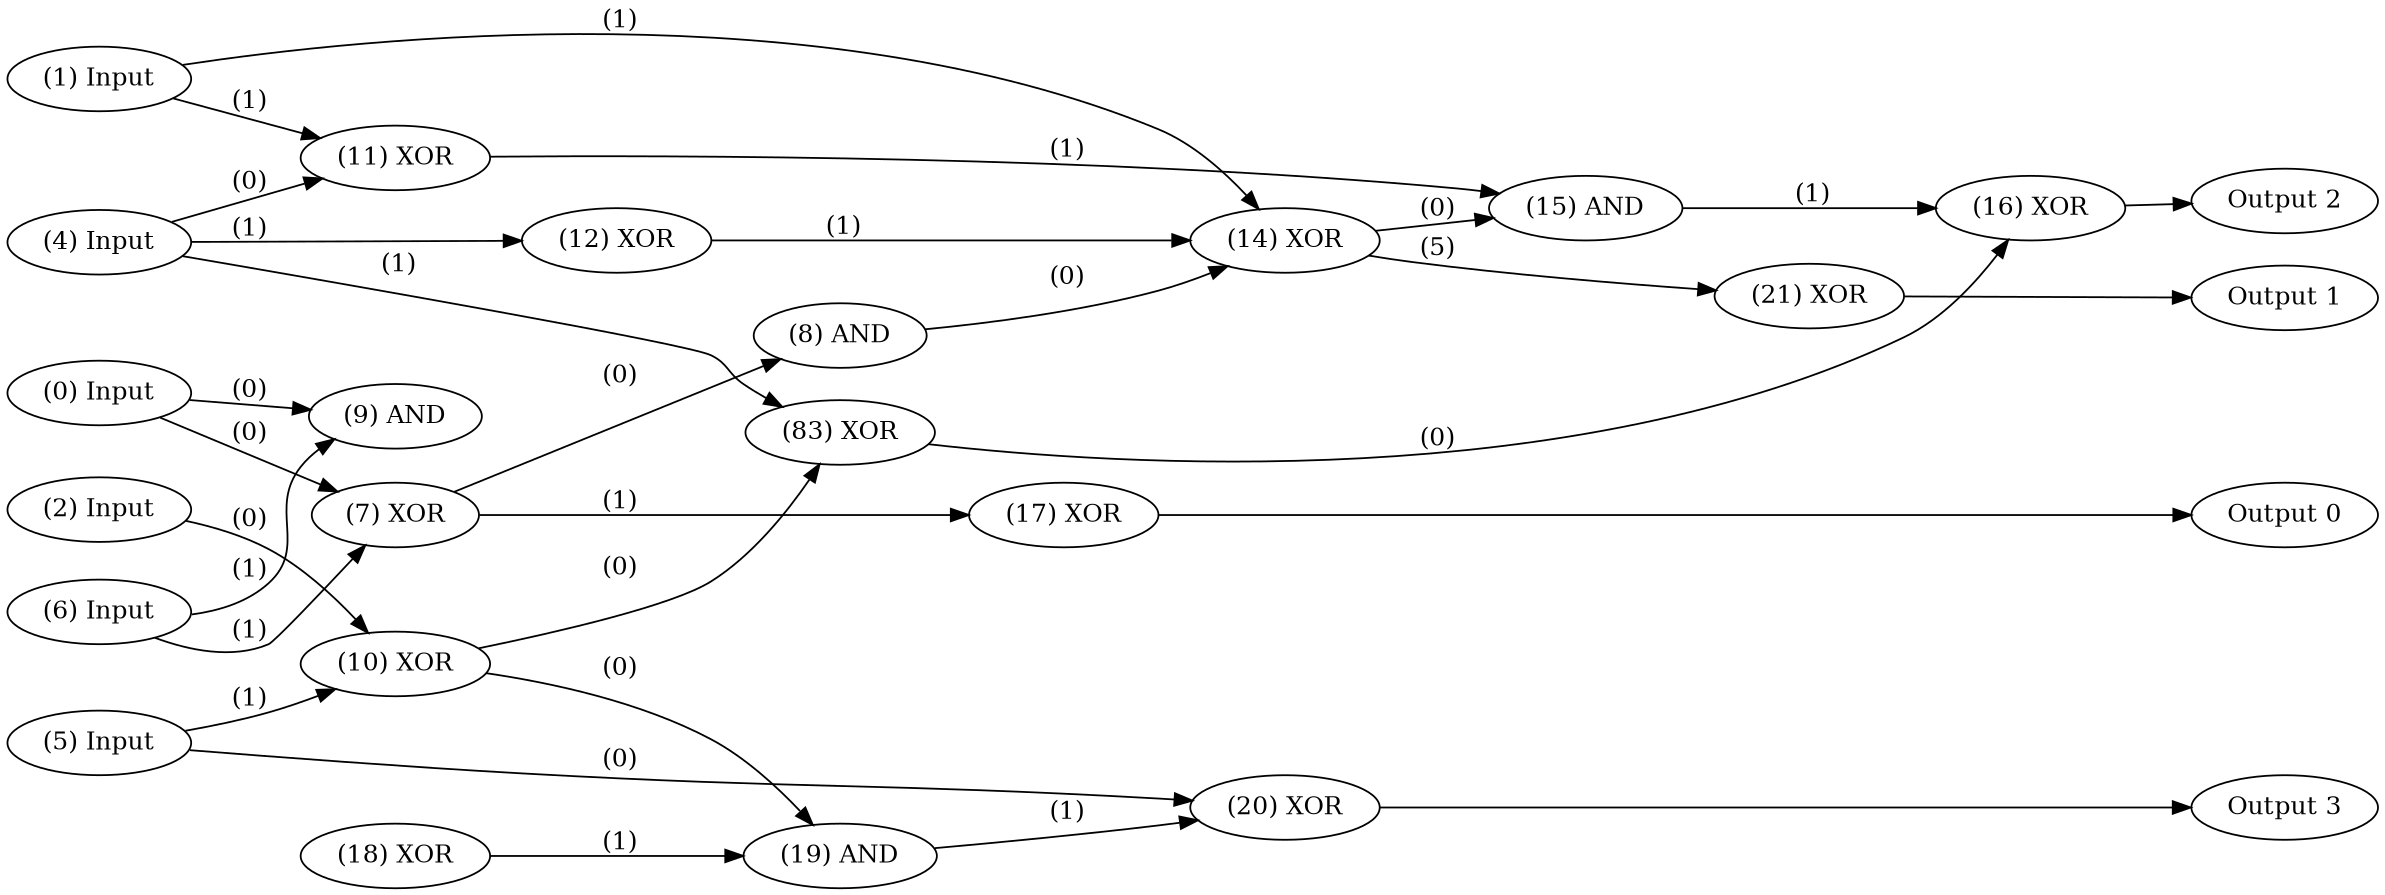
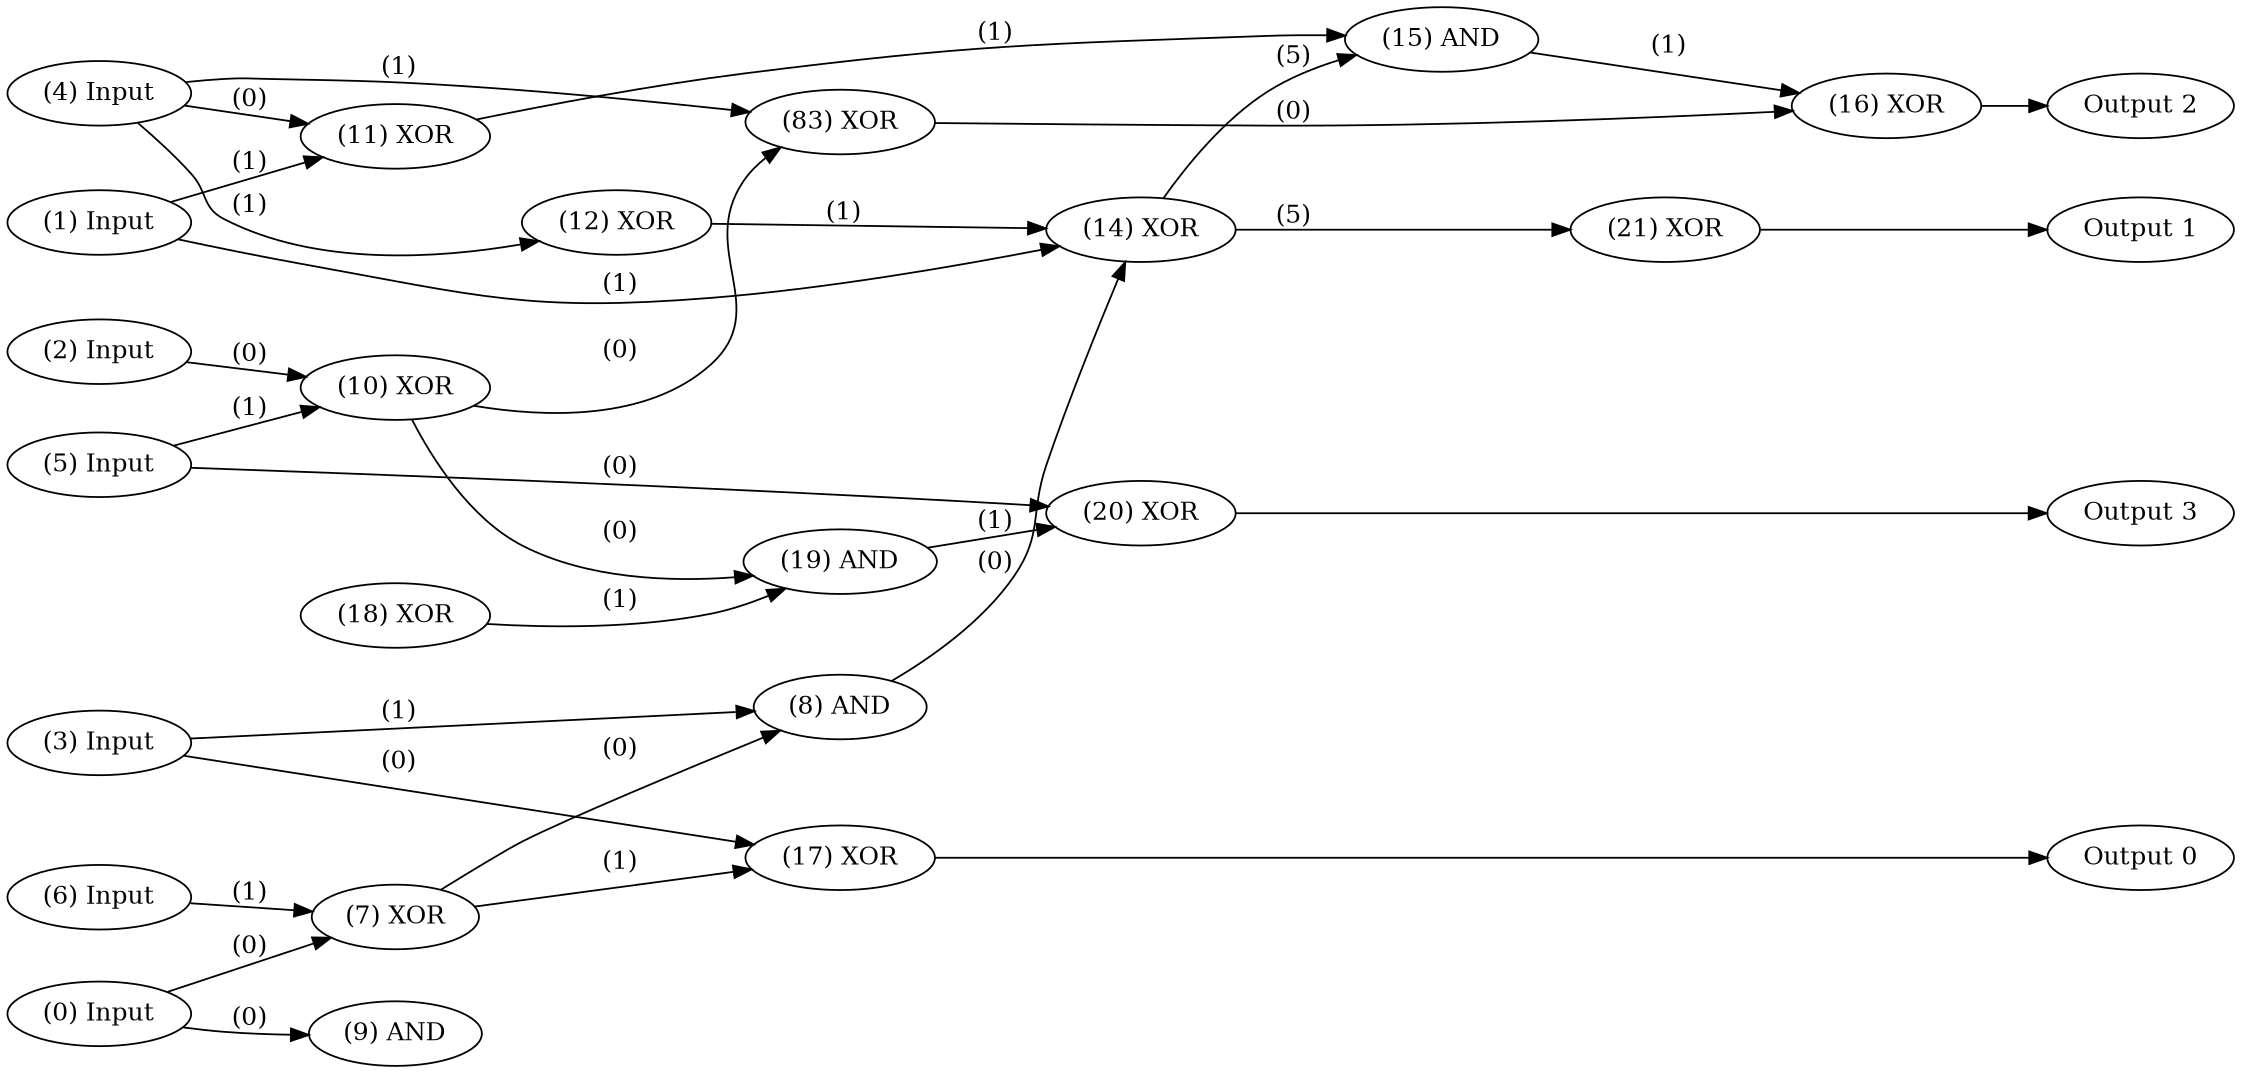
edge "(14) XOR" -> "(15) AND": label " (0)" -> " (5)"
edge "(6) Input" -> "(9) AND": removed, label "(1)"
node "(3) Input": added
